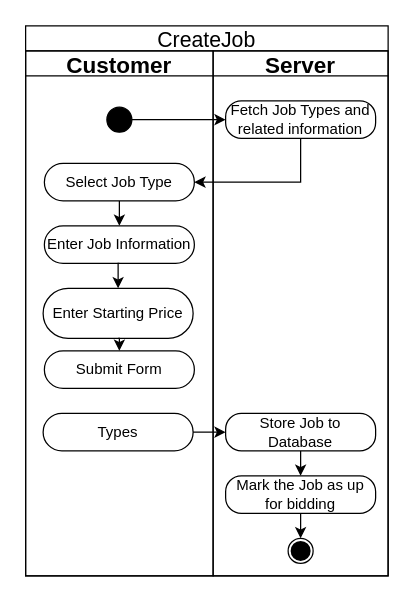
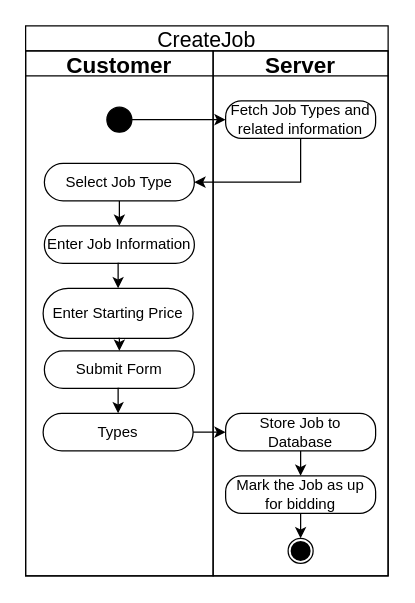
edge "Submit Form" -> "Types": added
